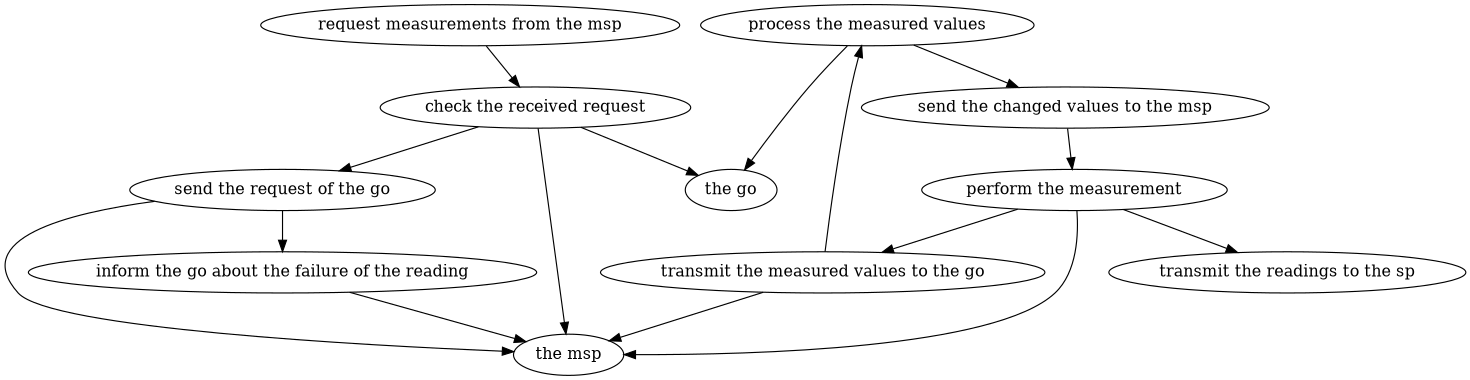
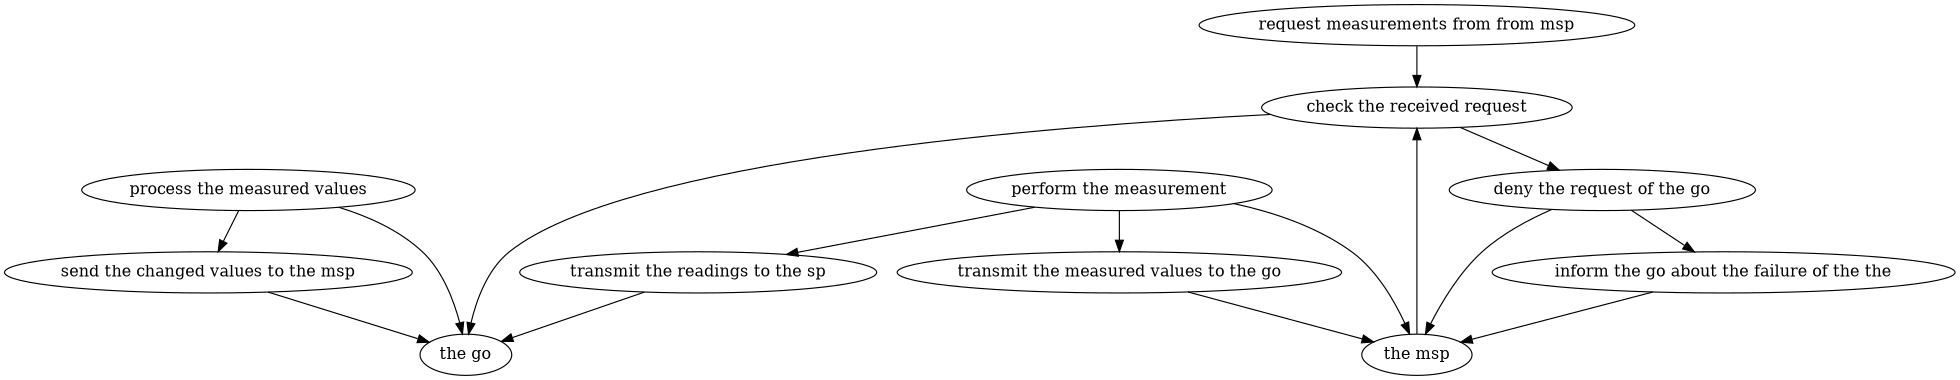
node "request measurements from the msp": label "request measurements from the msp" -> "request measurements from from msp"
edge "send the changed values to the msp" -> "perform the measurement": now "send the changed values to the msp" -> "the go"
edge "transmit the measured values to the go" -> "process the measured values": removed
node "send the request of the go": label "send the request of the go" -> "deny the request of the go"
edge "check the received request" -> "the msp": reversed
node "inform the go about the failure of the reading": label "inform the go about the failure of the reading" -> "inform the go about the failure of the the"
edge "transmit the readings to the sp" -> "the go": added
